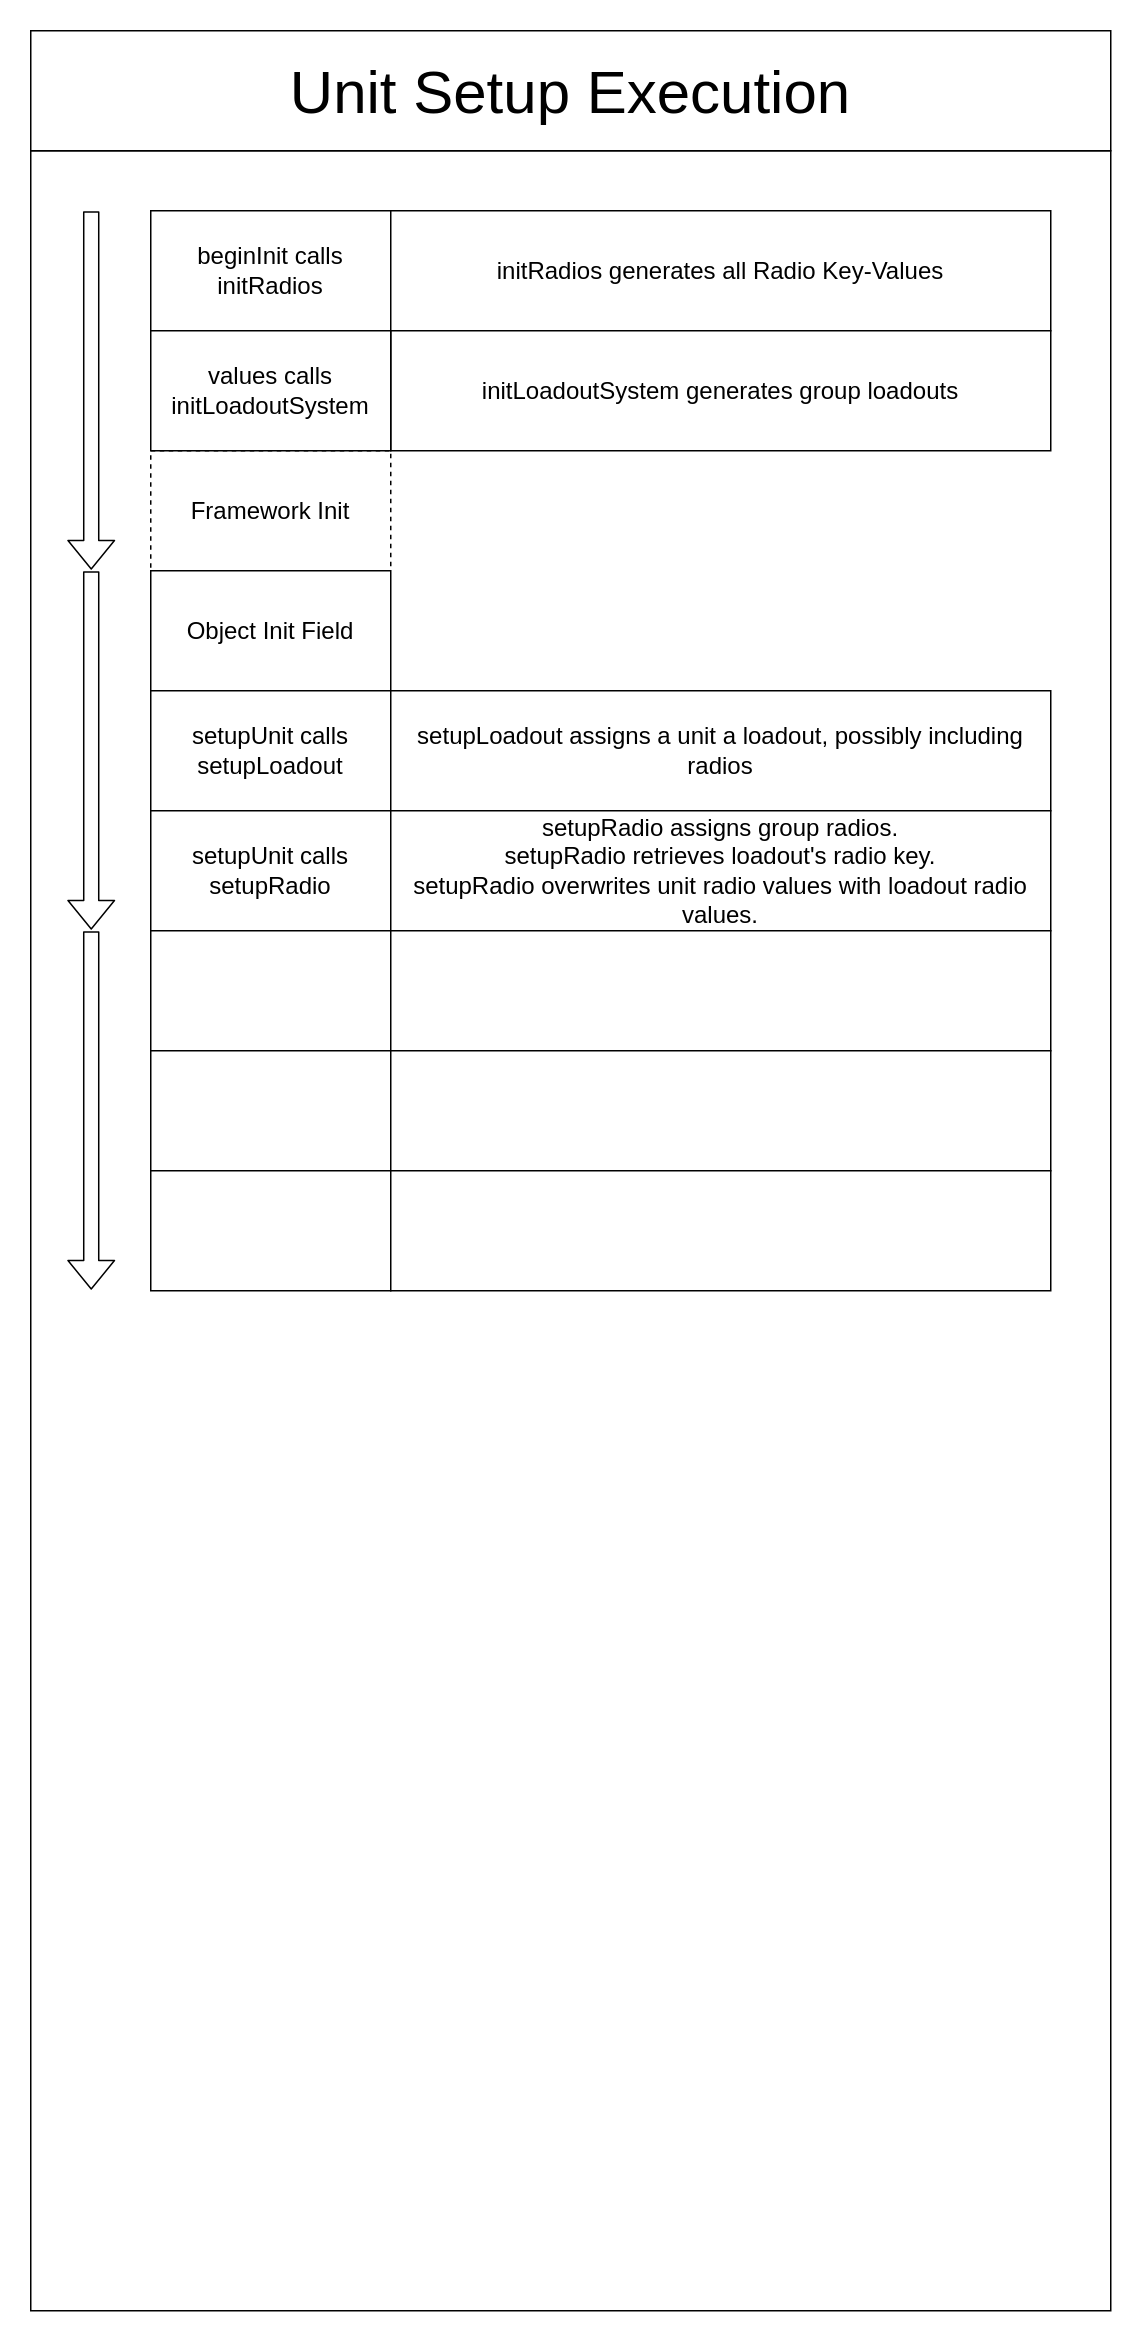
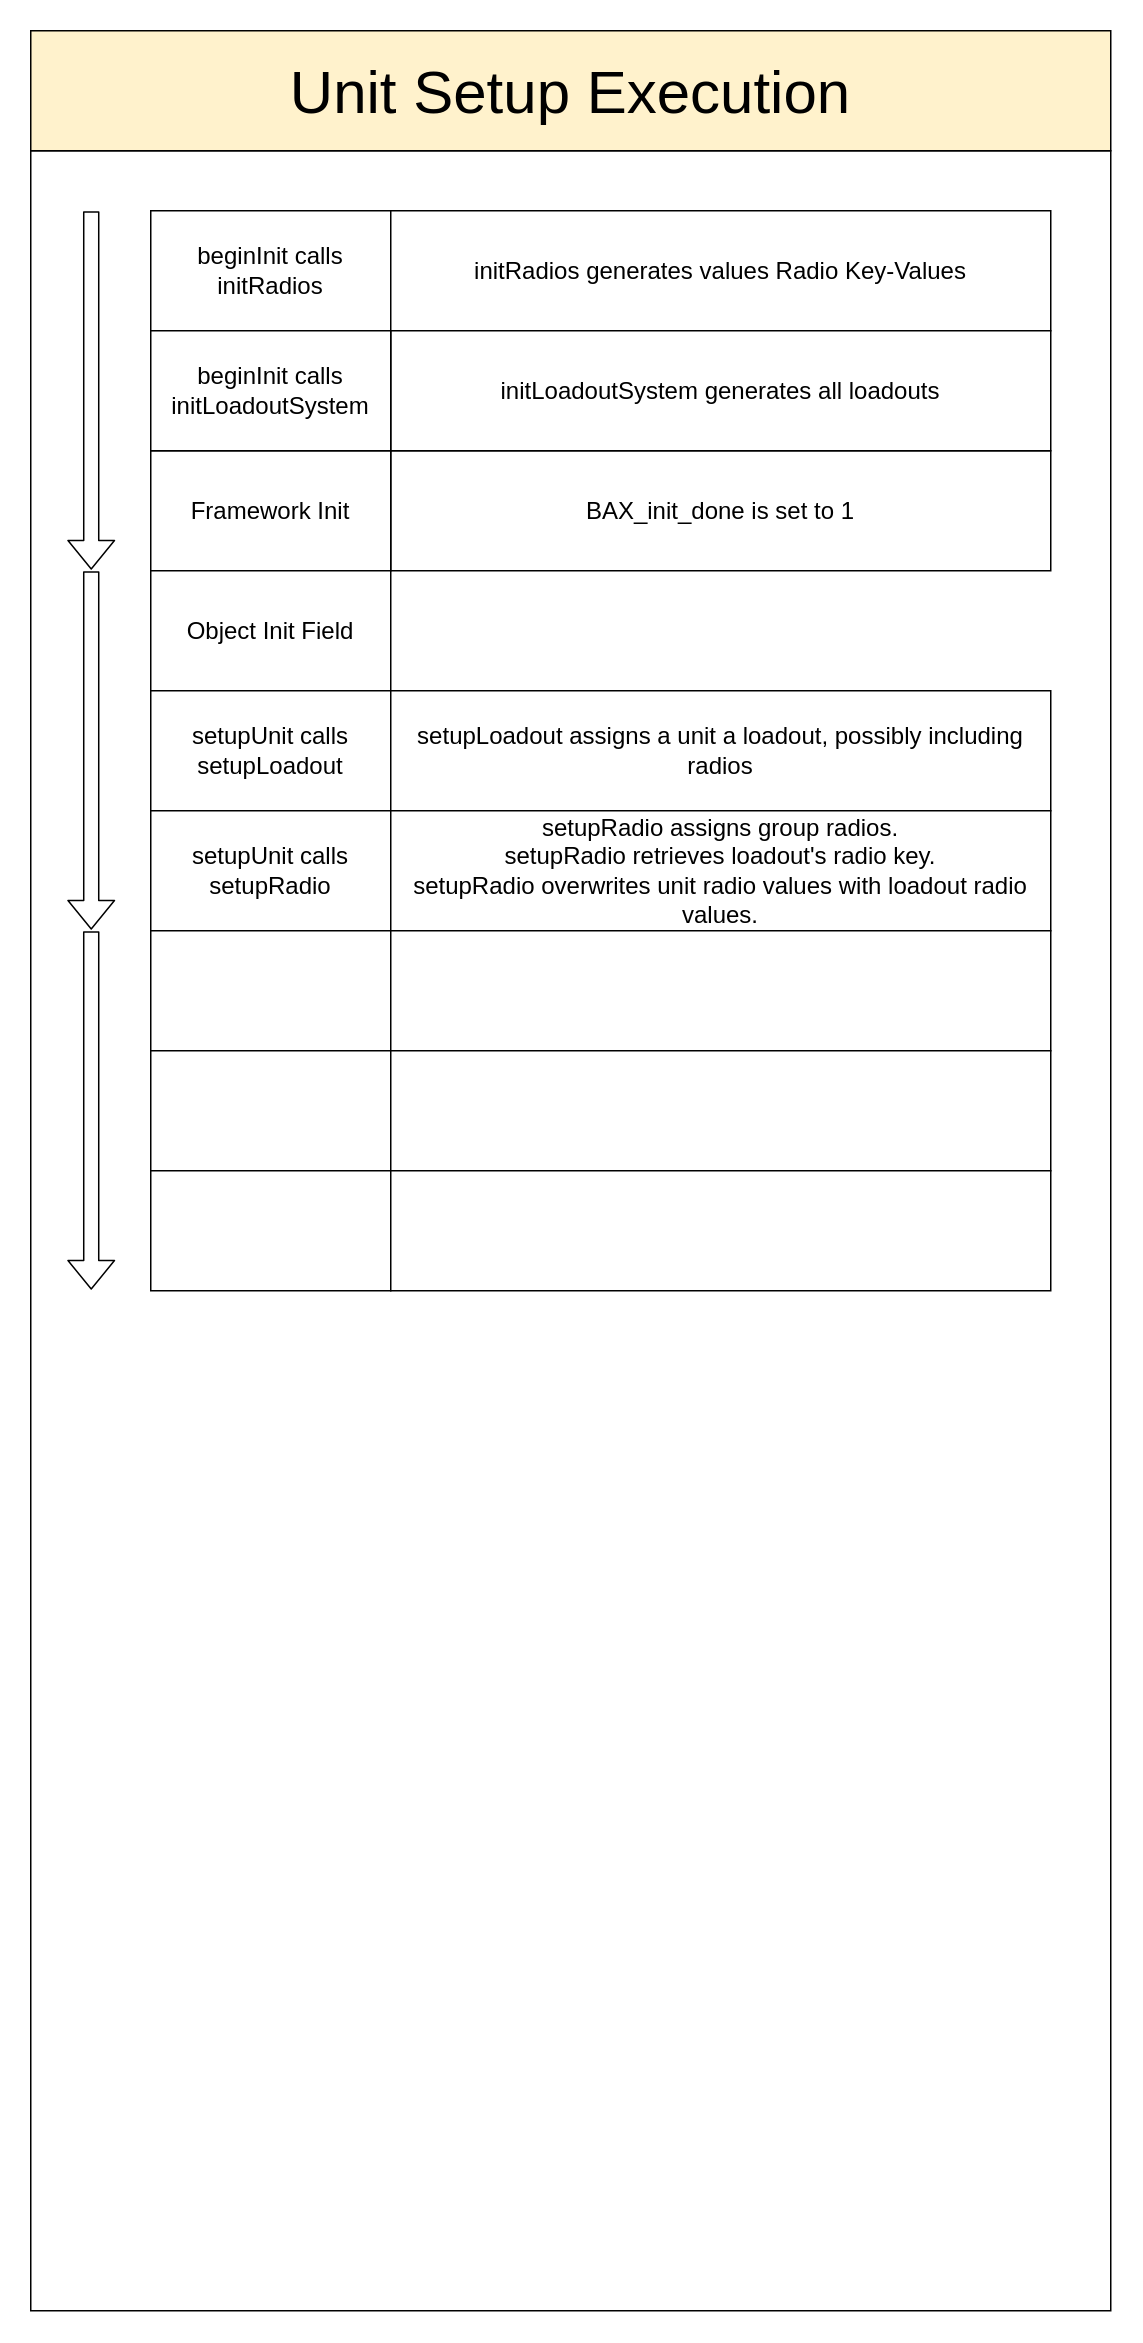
node "Unit Setup Execution": fillcolor #ffffff -> #fff2cc
node "initRadios generates all Radio Key-Values": label "initRadios generates all Radio Key-Values" -> "initRadios generates values Radio Key-Values"
node "values calls initLoadoutSystem": label "values calls initLoadoutSystem" -> "beginInit calls initLoadoutSystem"
node "initLoadoutSystem generates group loadouts": label "initLoadoutSystem generates group loadouts" -> "initLoadoutSystem generates all loadouts"
node "Framework Init": style dashed -> solid
node "BAX_init_done is set to 1": added
